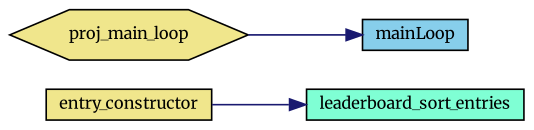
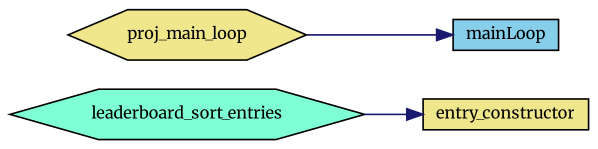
edge "entry_constructor" -> "leaderboard_sort_entries": reversed
node "leaderboard_sort_entries": shape box -> hexagon
